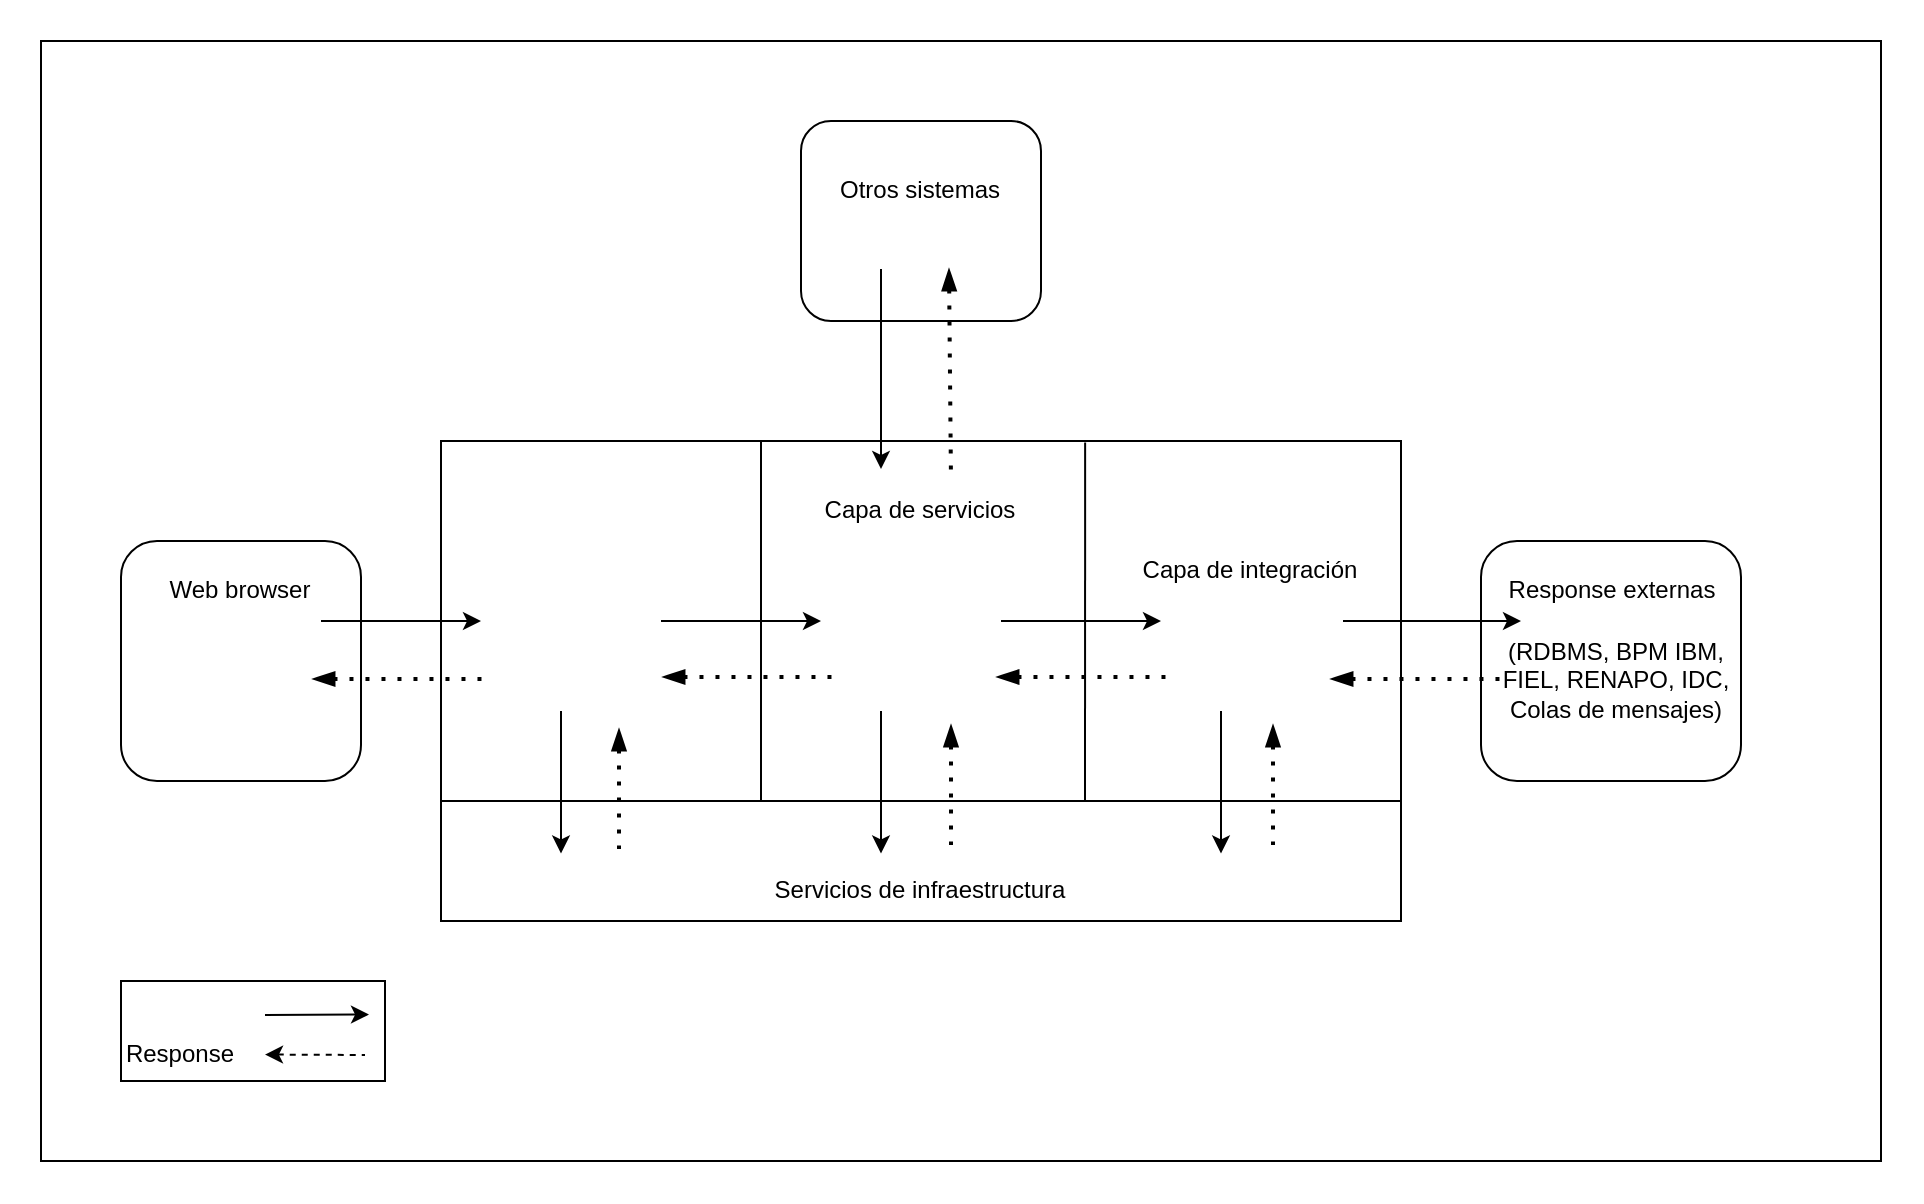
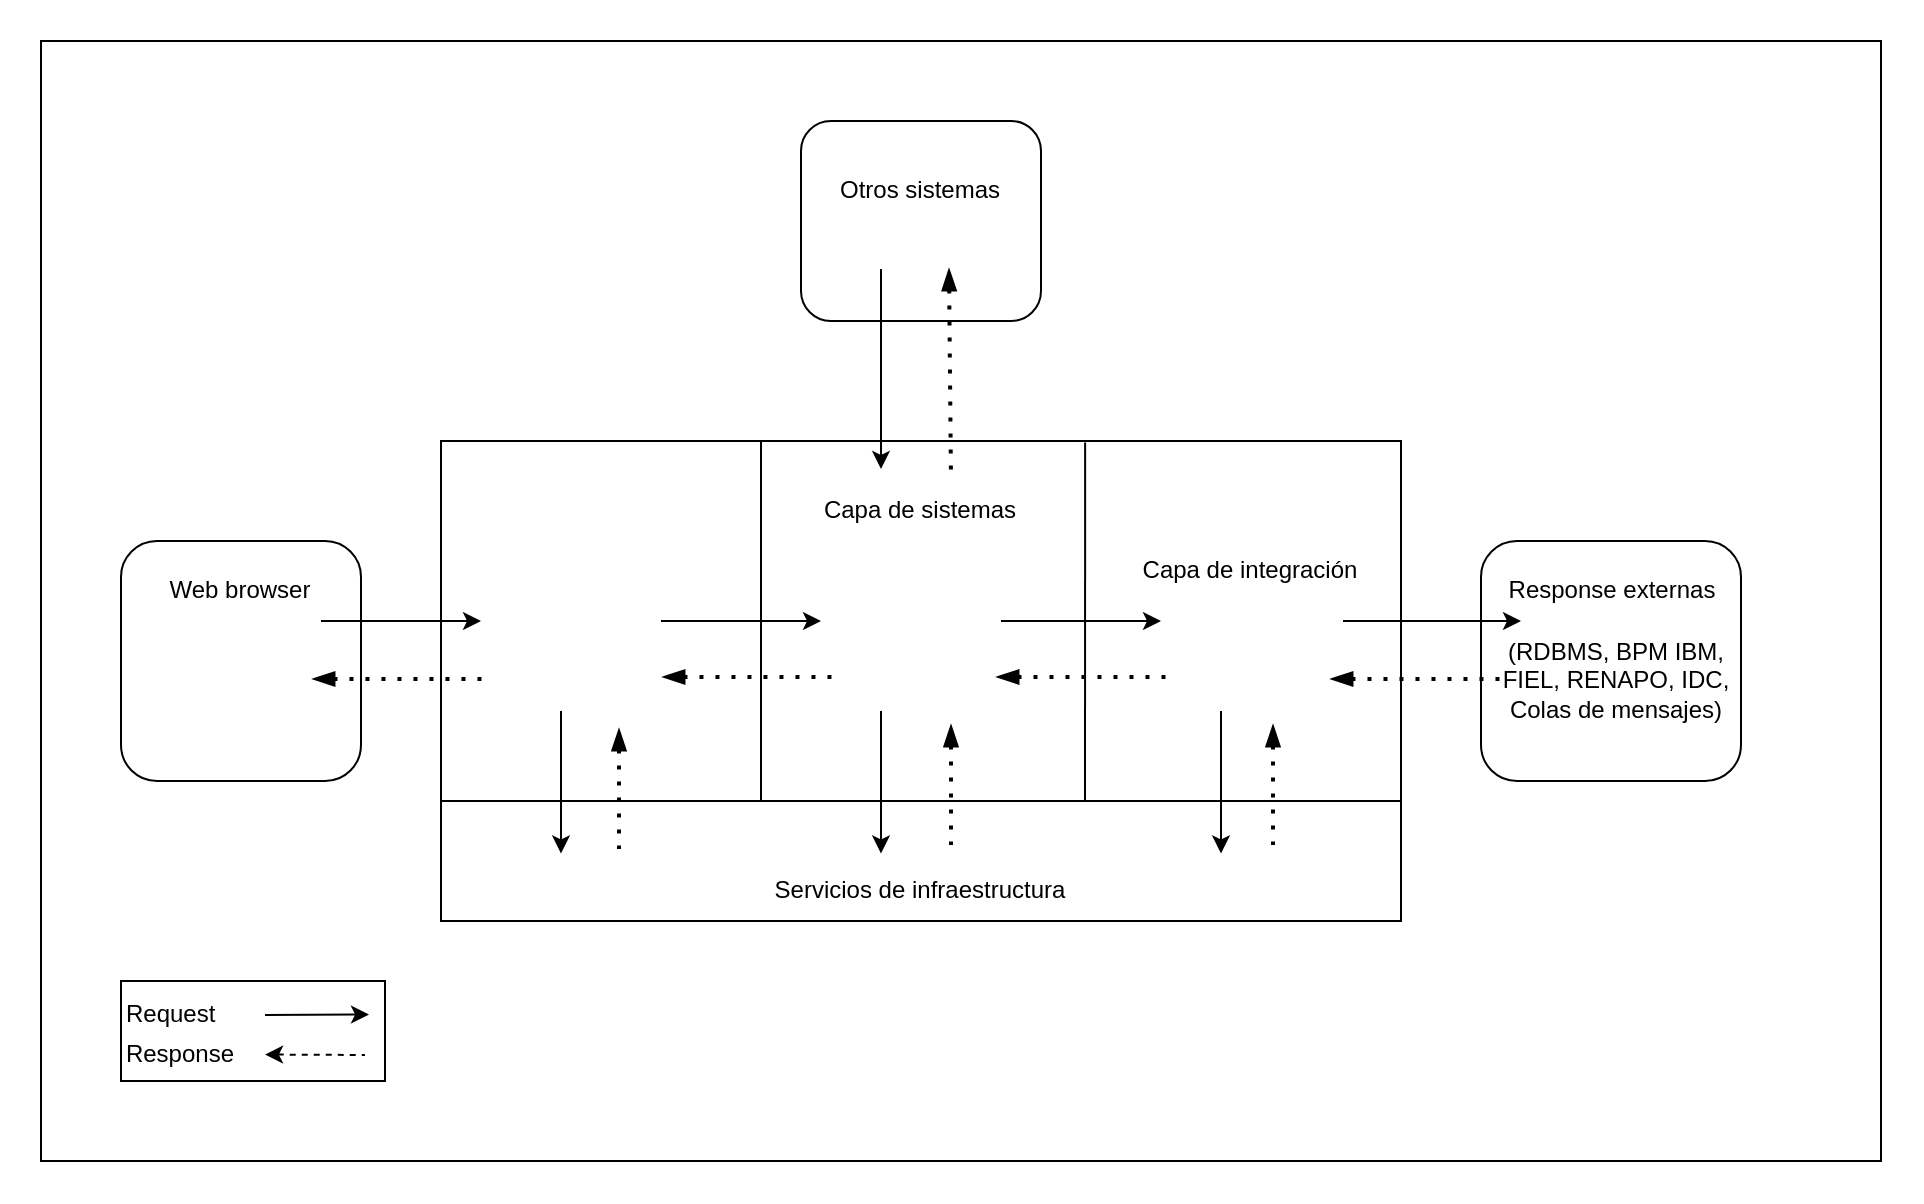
node "Capa de servicios": label "Capa de servicios" -> "Capa de sistemas"
node "Request": added
